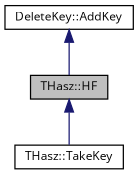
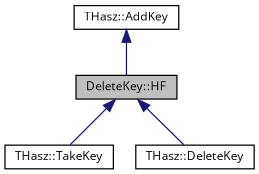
node "DeleteKey::AddKey": label "DeleteKey::AddKey" -> "THasz::AddKey"
node "THasz::HF": label "THasz::HF" -> "DeleteKey::HF"
node "THasz::DeleteKey": added
